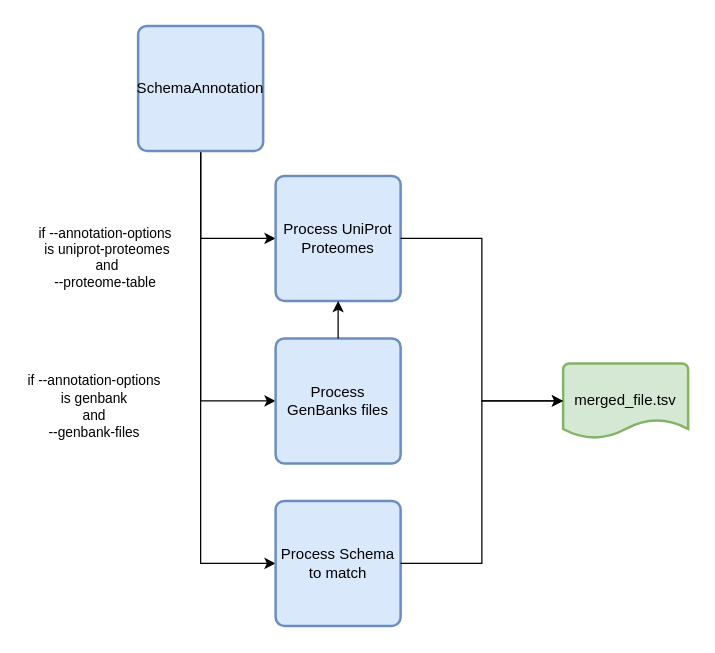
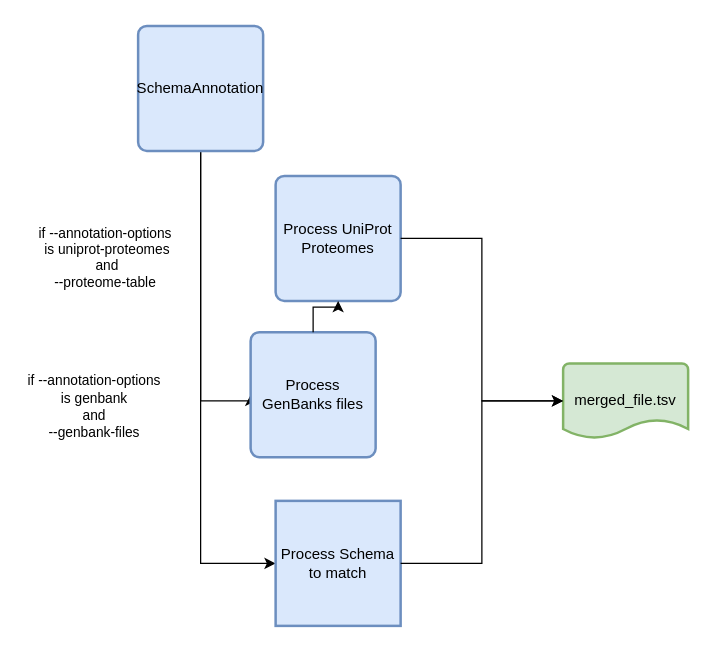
edge "SchemaAnnotation" -> "Process UniProt Proteomes": removed
node "Process GenBanks files": moved (338, 401) -> (313, 394)
node "Process Schema to match": shape rounded rectangle -> rectangle
